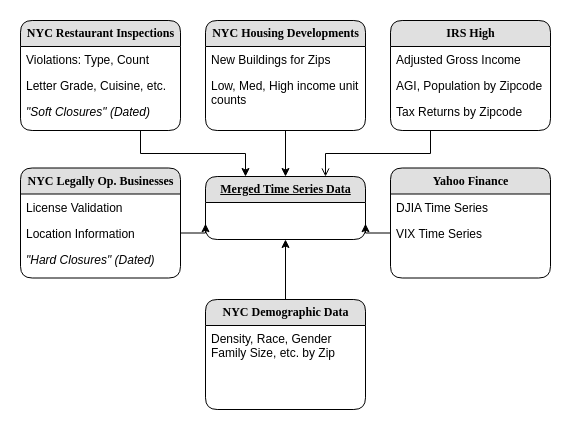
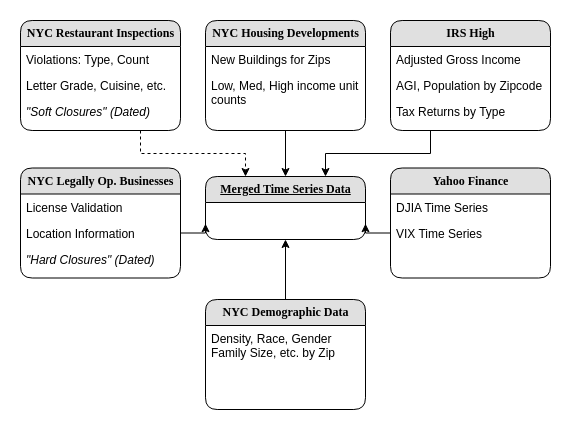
node "Tax Returns by Zipcode": label "Tax Returns by Zipcode" -> "Tax Returns by Type"
edge "NYC Restaurant Inspections" -> "Merged Time Series Data": style solid -> dashed
edge "IRS High" -> "Merged Time Series Data": arrowhead open -> classic
